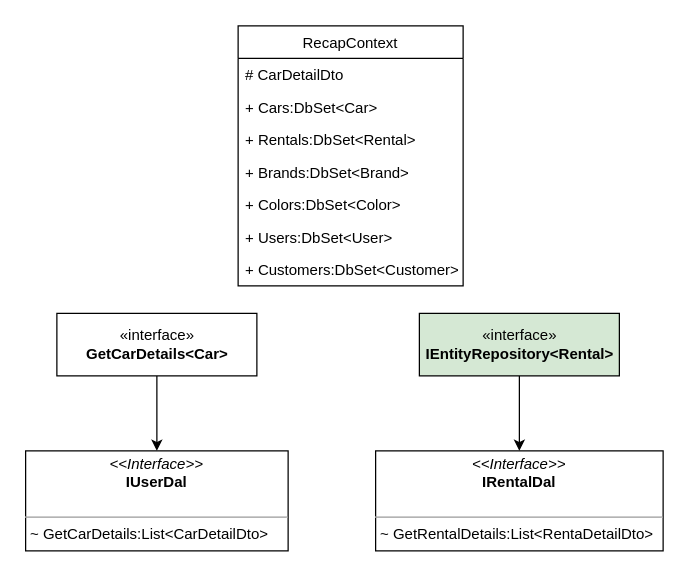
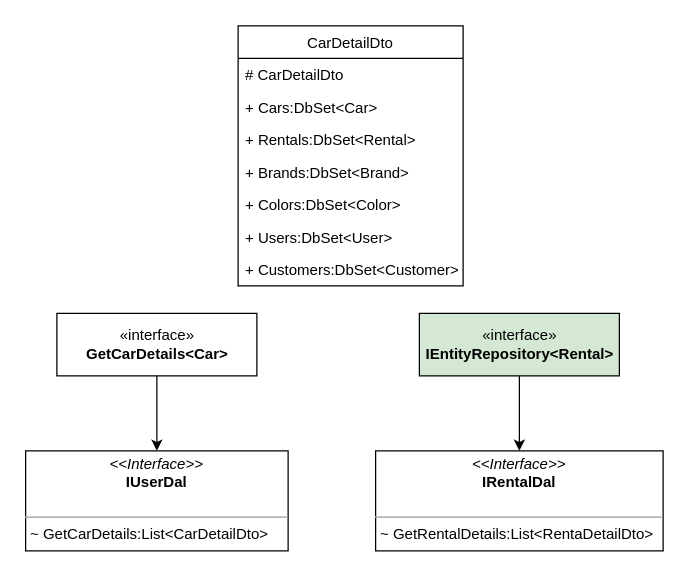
node "RecapContext": label "RecapContext" -> "CarDetailDto"
